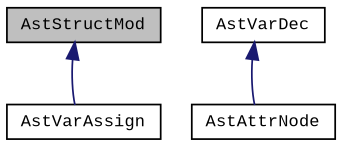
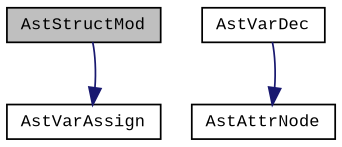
edge "AstVarAssign" -> "AstStructMod": reversed
edge "AstAttrNode" -> "AstVarDec": reversed
